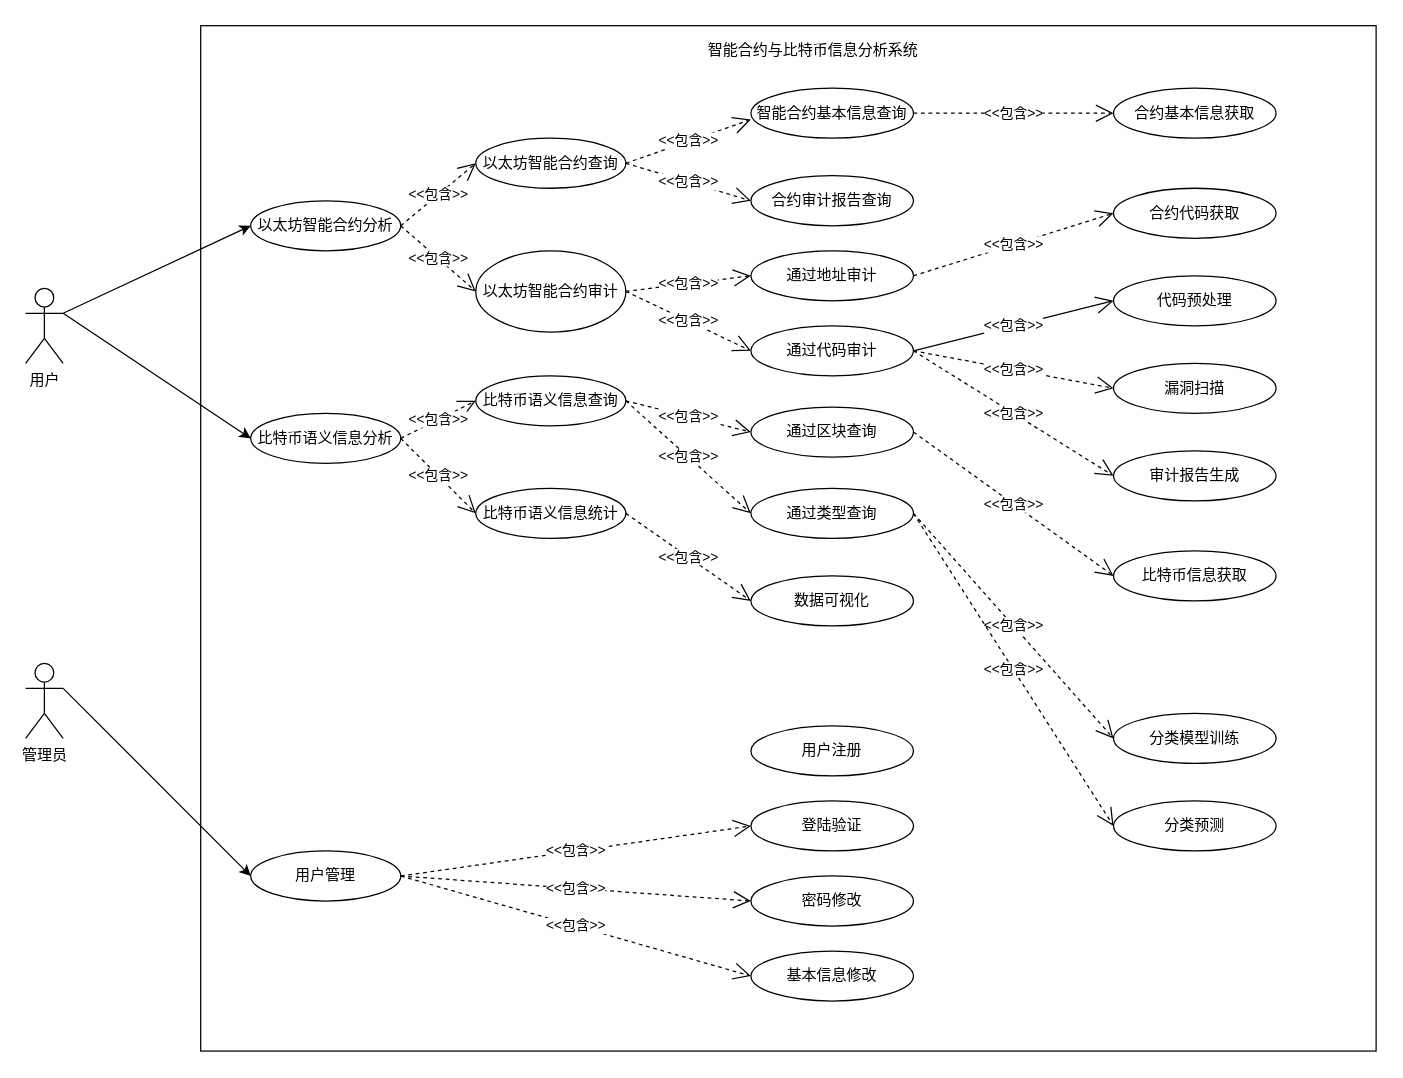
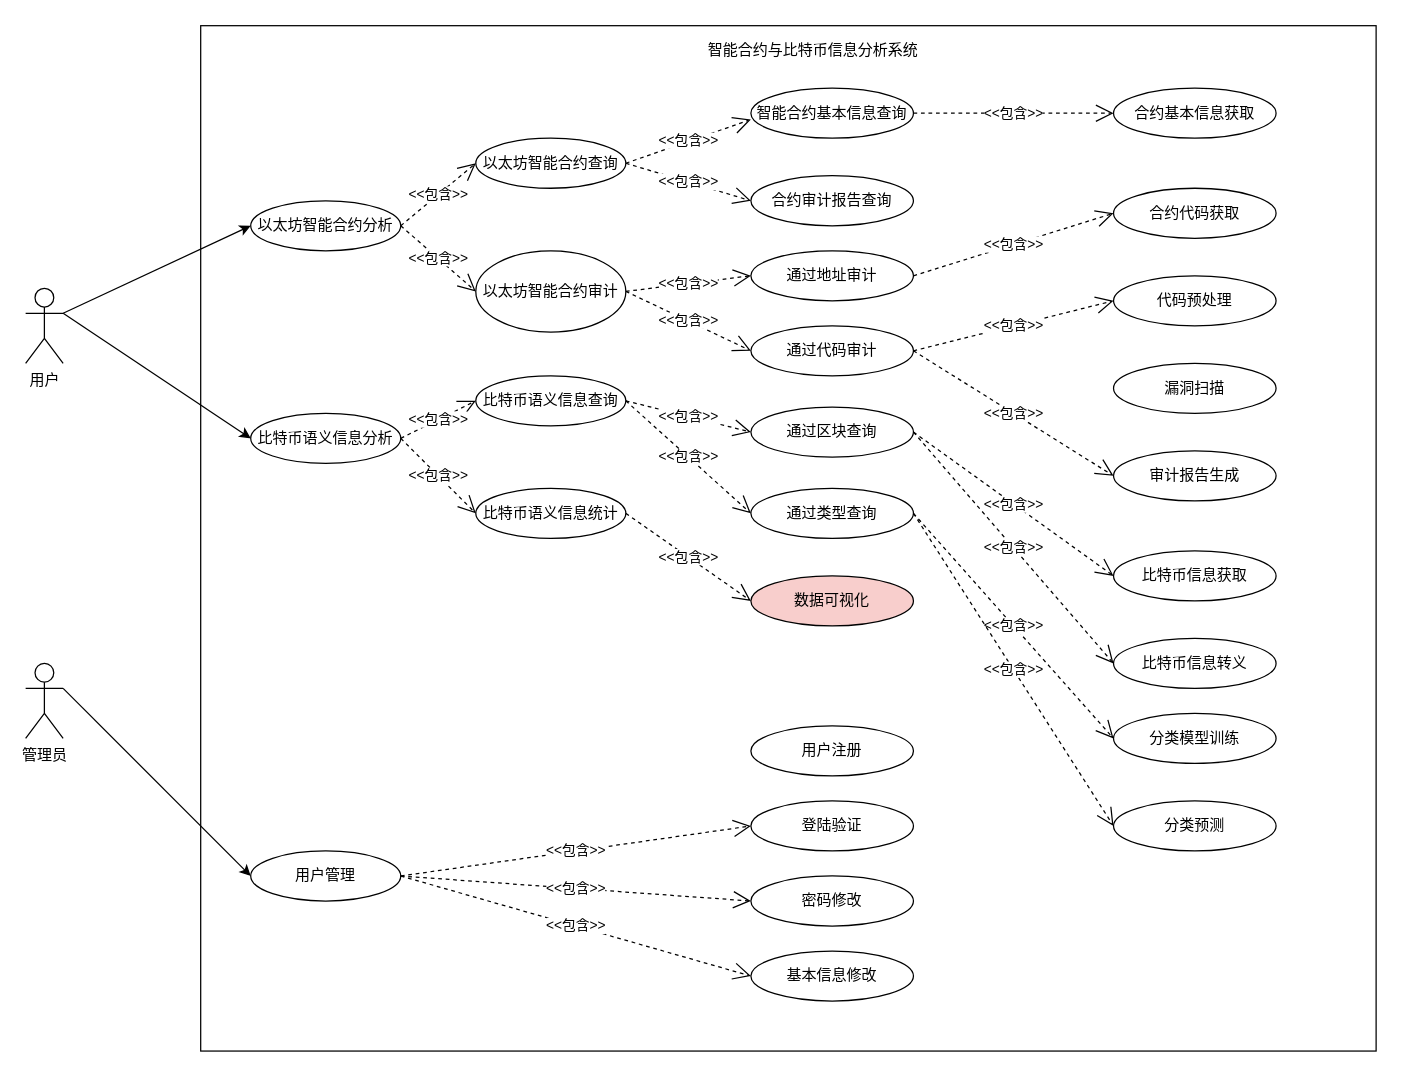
edge "通过代码审计" -> "代码预处理": style solid -> dashed
edge "通过代码审计" -> "漏洞扫描": removed, label "<<包含>>"
edge "通过区块查询" -> "比特币信息转义": added, label "<<包含>>"
node "数据可视化": fillcolor #ffffff -> #f8cecc
node "比特币信息转义": added
